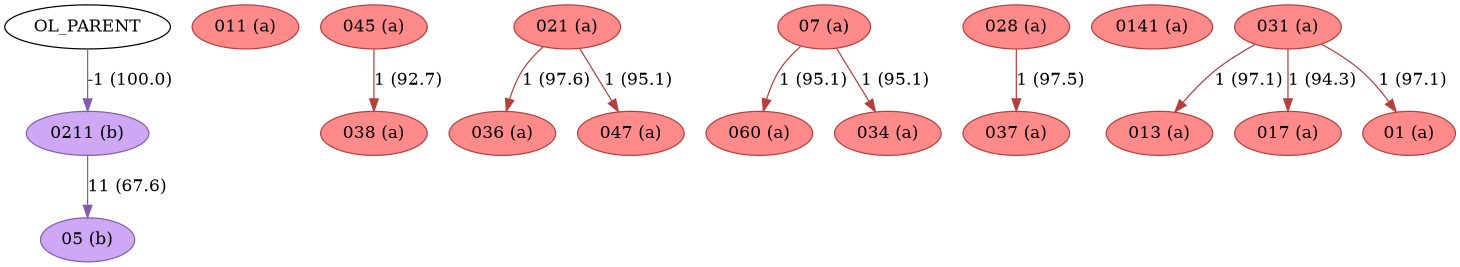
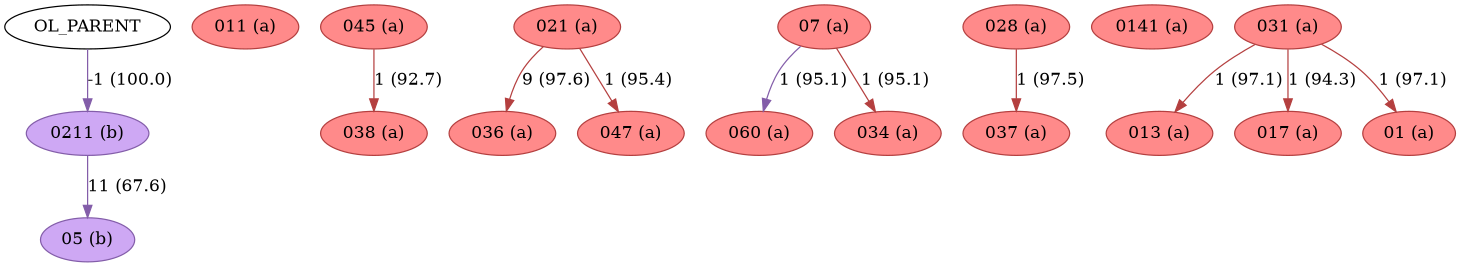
edge "07 (a)" -> "060 (a)": color #b43f3f -> #835da9
edge "021 (a)" -> "036 (a)": label "1 (97.6)" -> "9 (97.6)"
edge "021 (a)" -> "047 (a)": label "1 (95.1)" -> "1 (95.4)"
